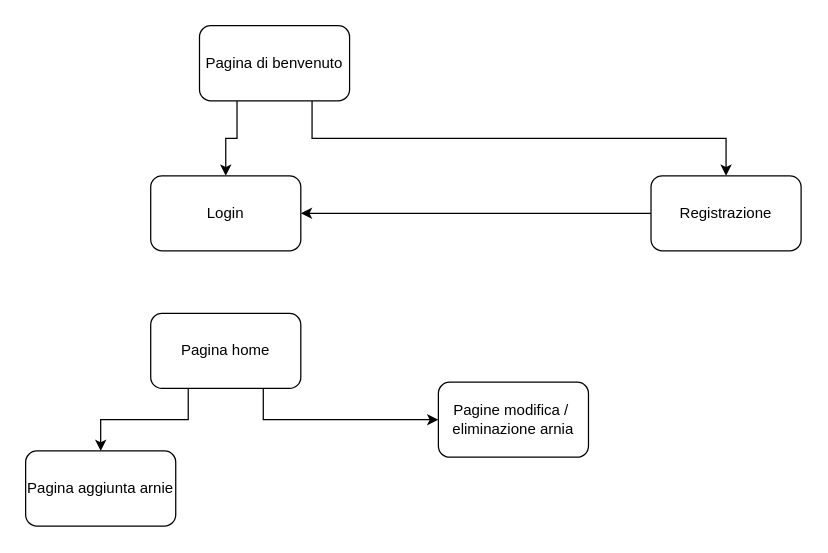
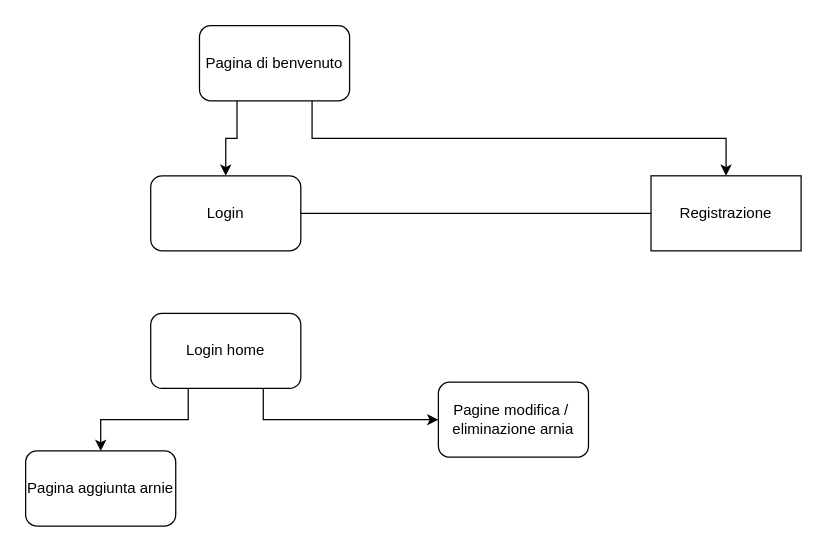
edge "Registrazione" -> "Login": arrowhead classic -> none
node "Registrazione": shape rounded rectangle -> rectangle
node "Pagina home": label "Pagina home" -> "Login home"
